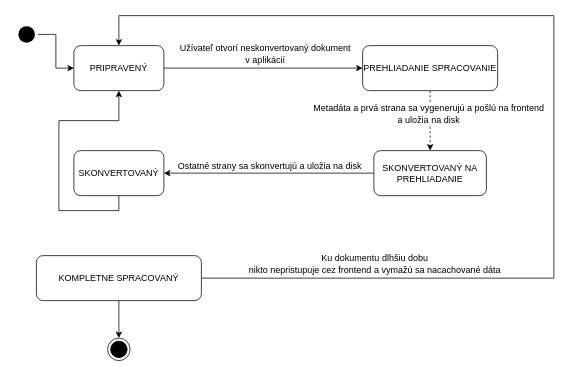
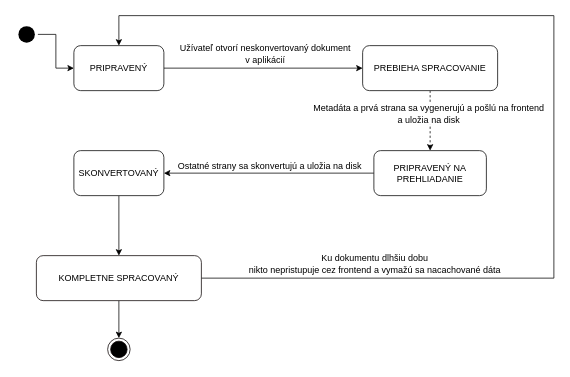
node "PREHLIADANIE SPRACOVANIE": label "PREHLIADANIE SPRACOVANIE" -> "PREBIEHA SPRACOVANIE"
node "SKONVERTOVANÝ NA PREHLIADANIE": label "SKONVERTOVANÝ NA PREHLIADANIE" -> "PRIPRAVENÝ NA PREHLIADANIE"
edge "SKONVERTOVANÝ" -> "PRIPRAVENÝ": now "SKONVERTOVANÝ" -> "KOMPLETNE SPRACOVANÝ"
